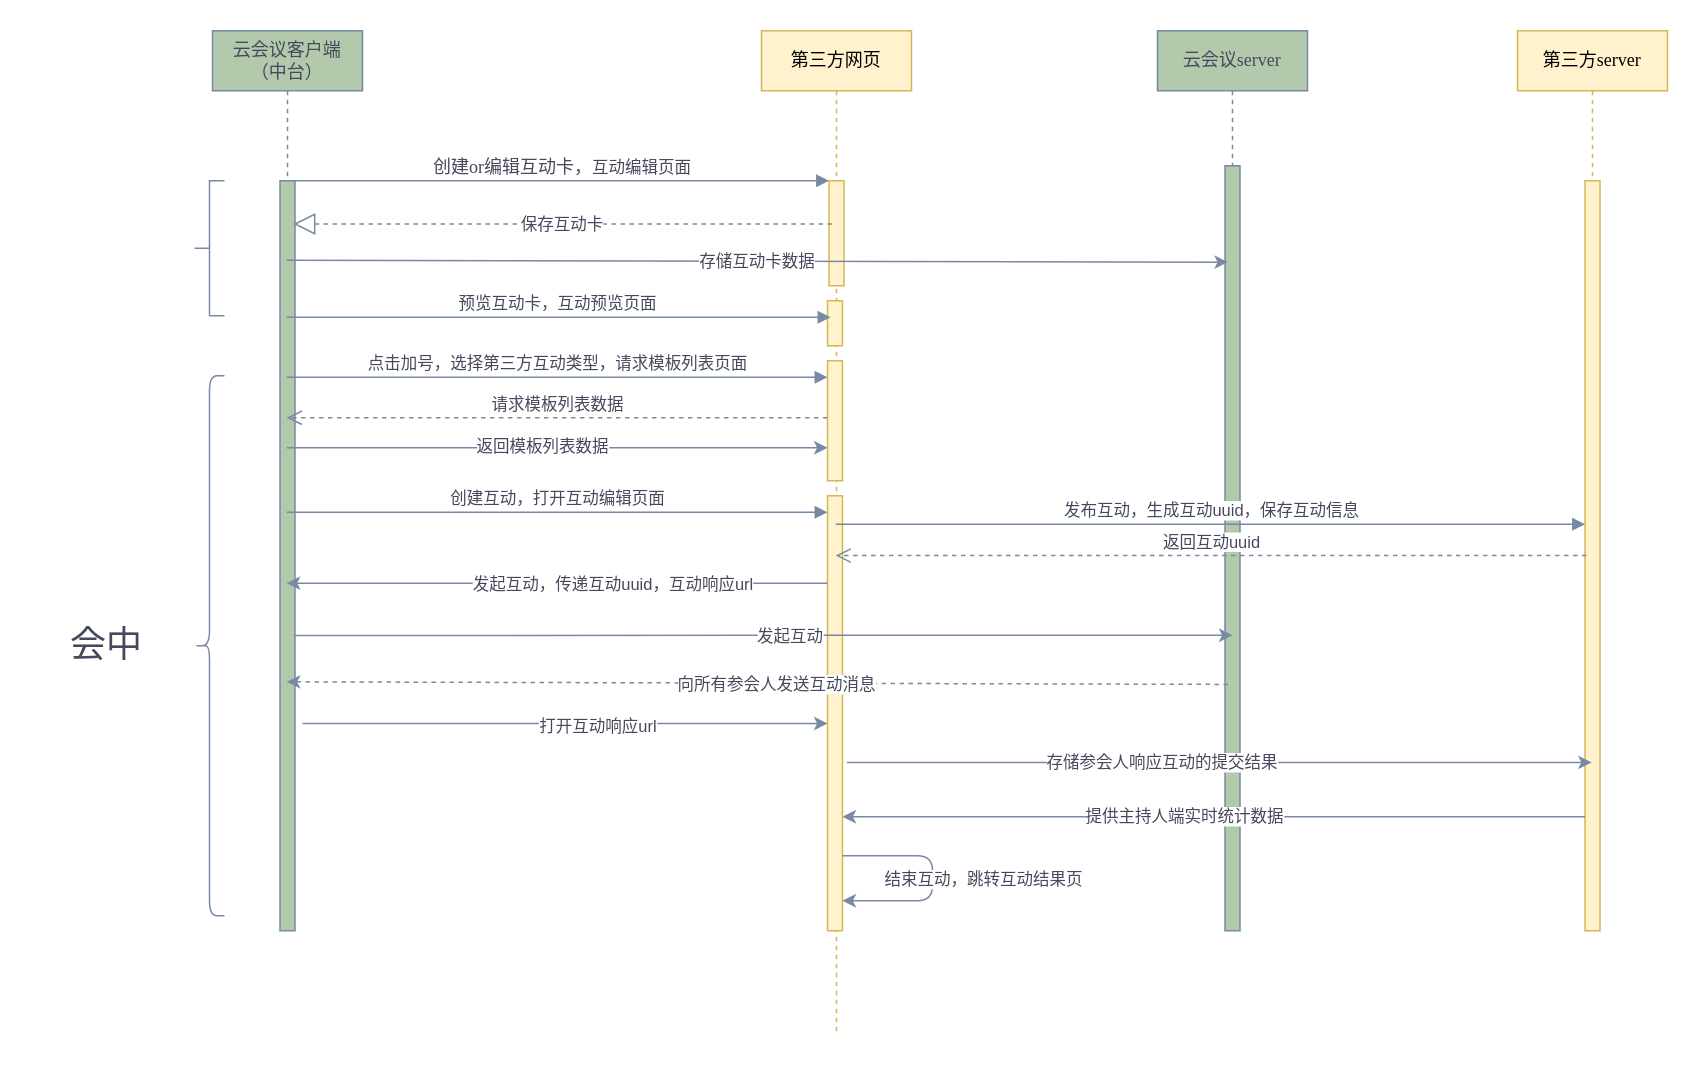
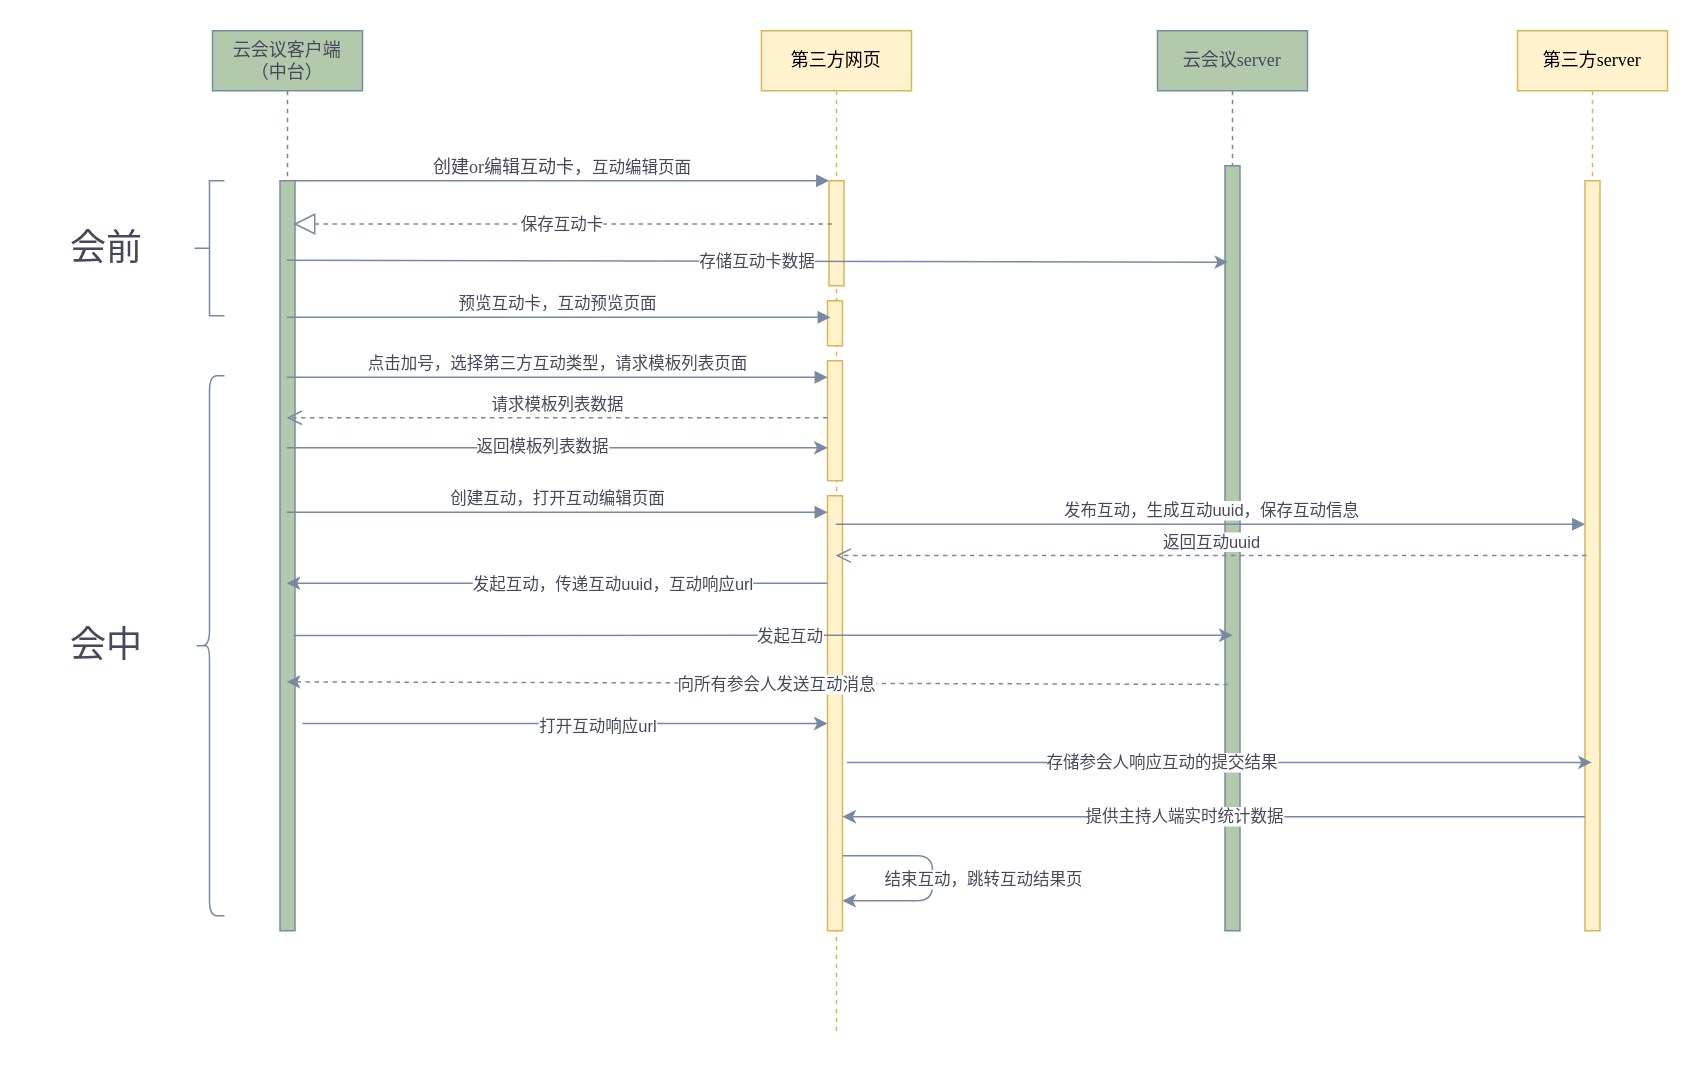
node "会前": added
